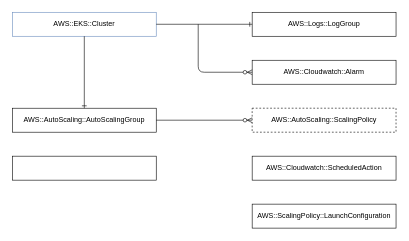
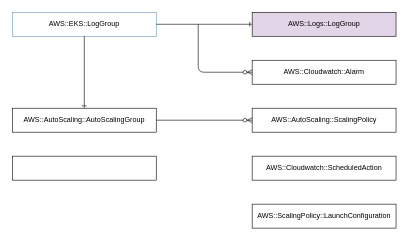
node "AWS::EKS::Cluster": label "AWS::EKS::Cluster" -> "AWS::EKS::LogGroup"
node "AWS::Logs::LogGroup": fillcolor #ffffff -> #e1d5e7
node "AWS::AutoScaling::ScalingPolicy": style dashed -> solid
